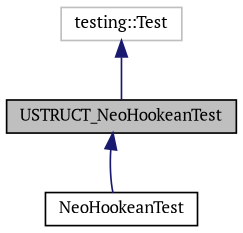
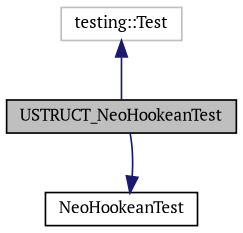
edge "NeoHookeanTest" -> "USTRUCT_NeoHookeanTest": reversed
